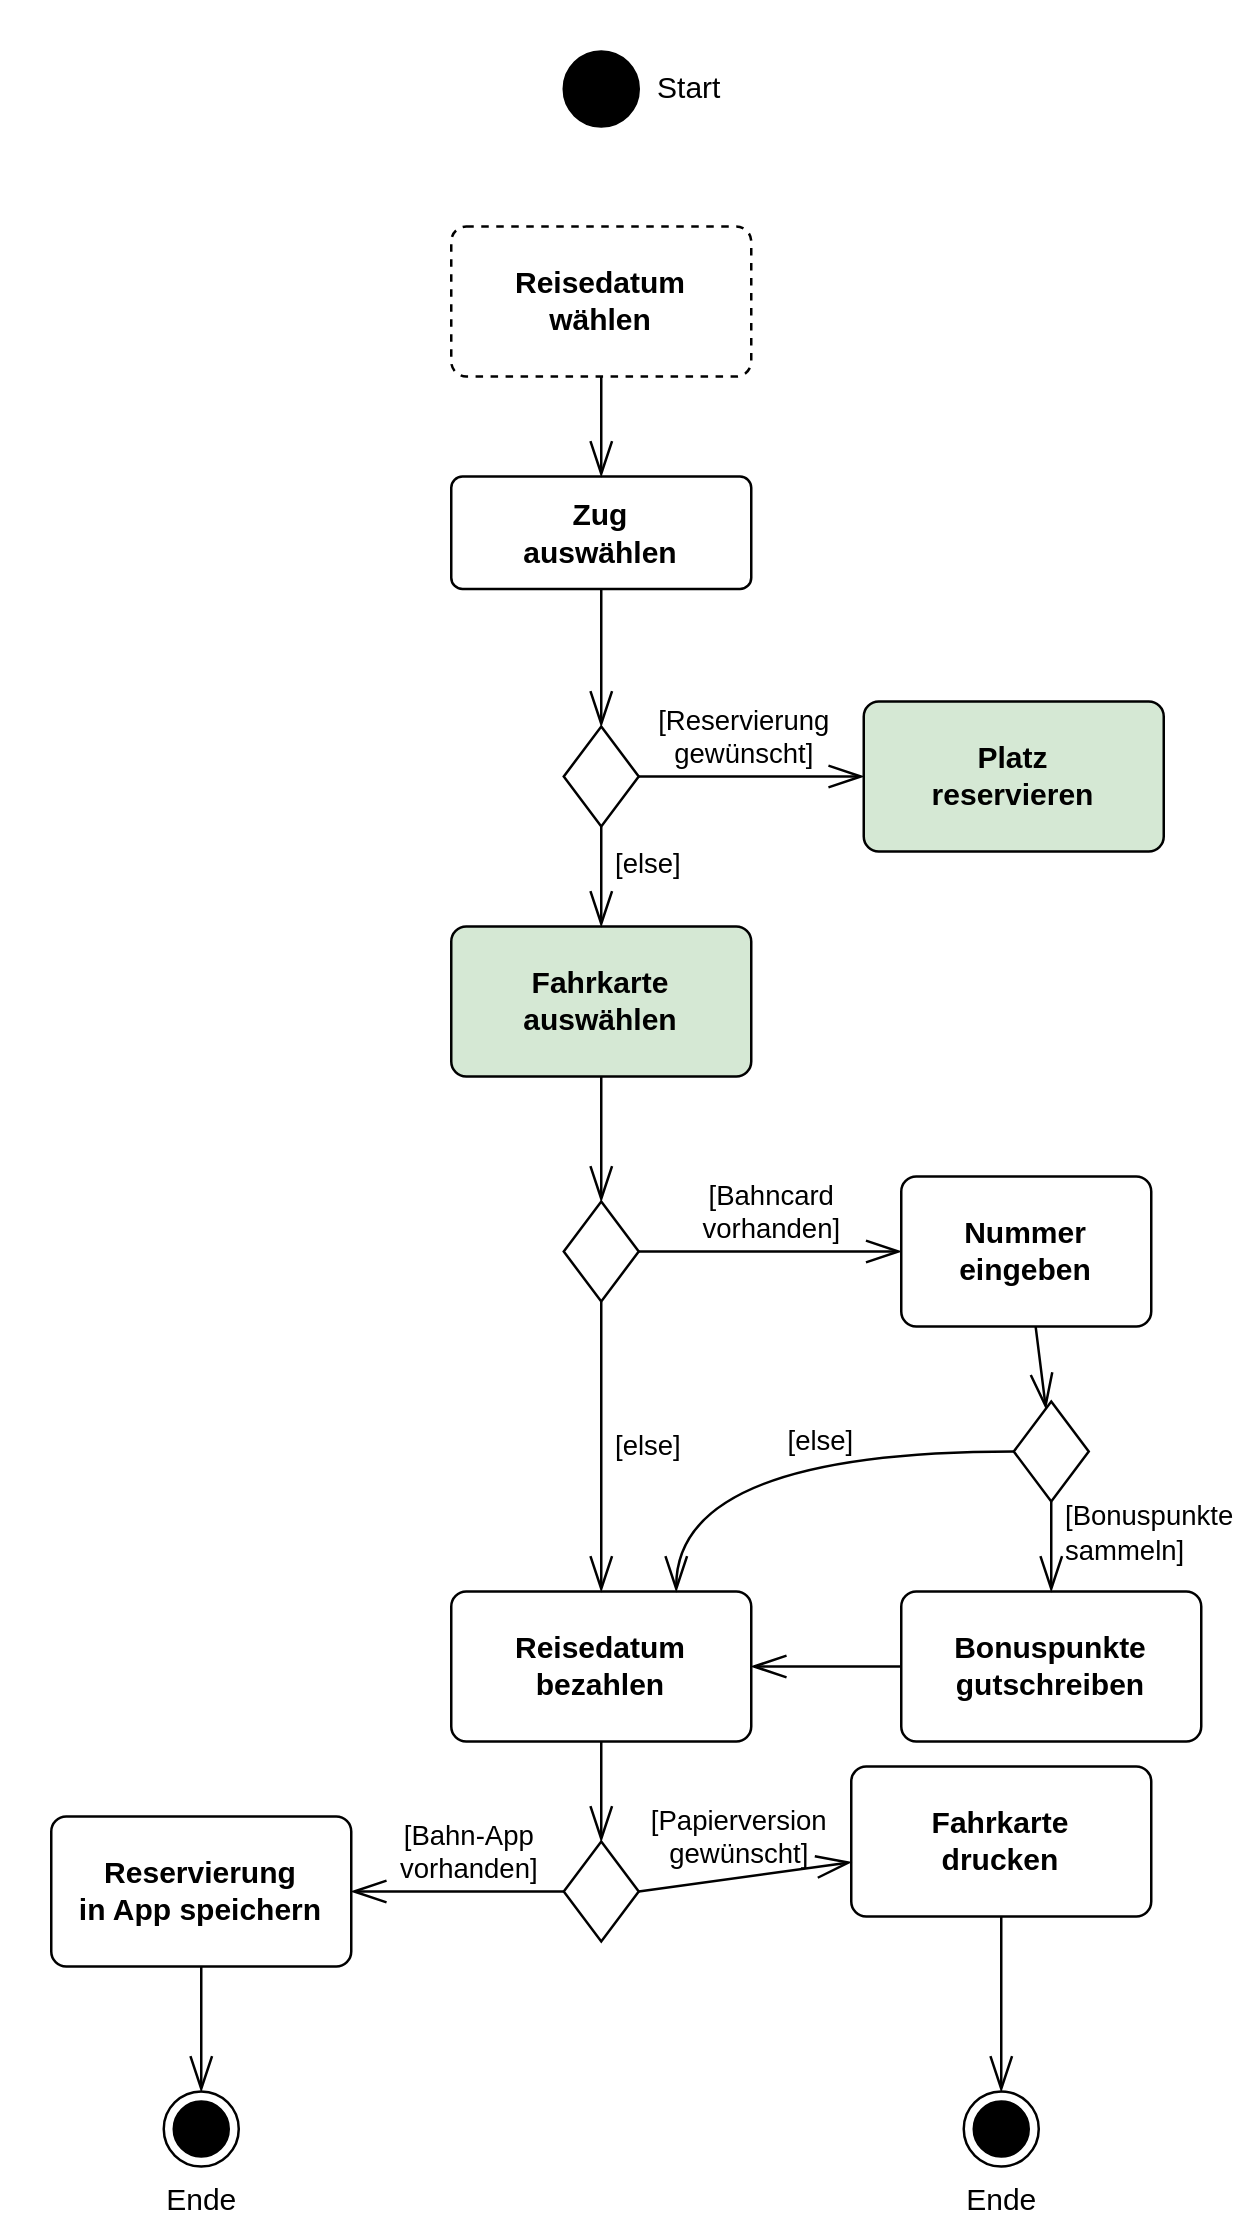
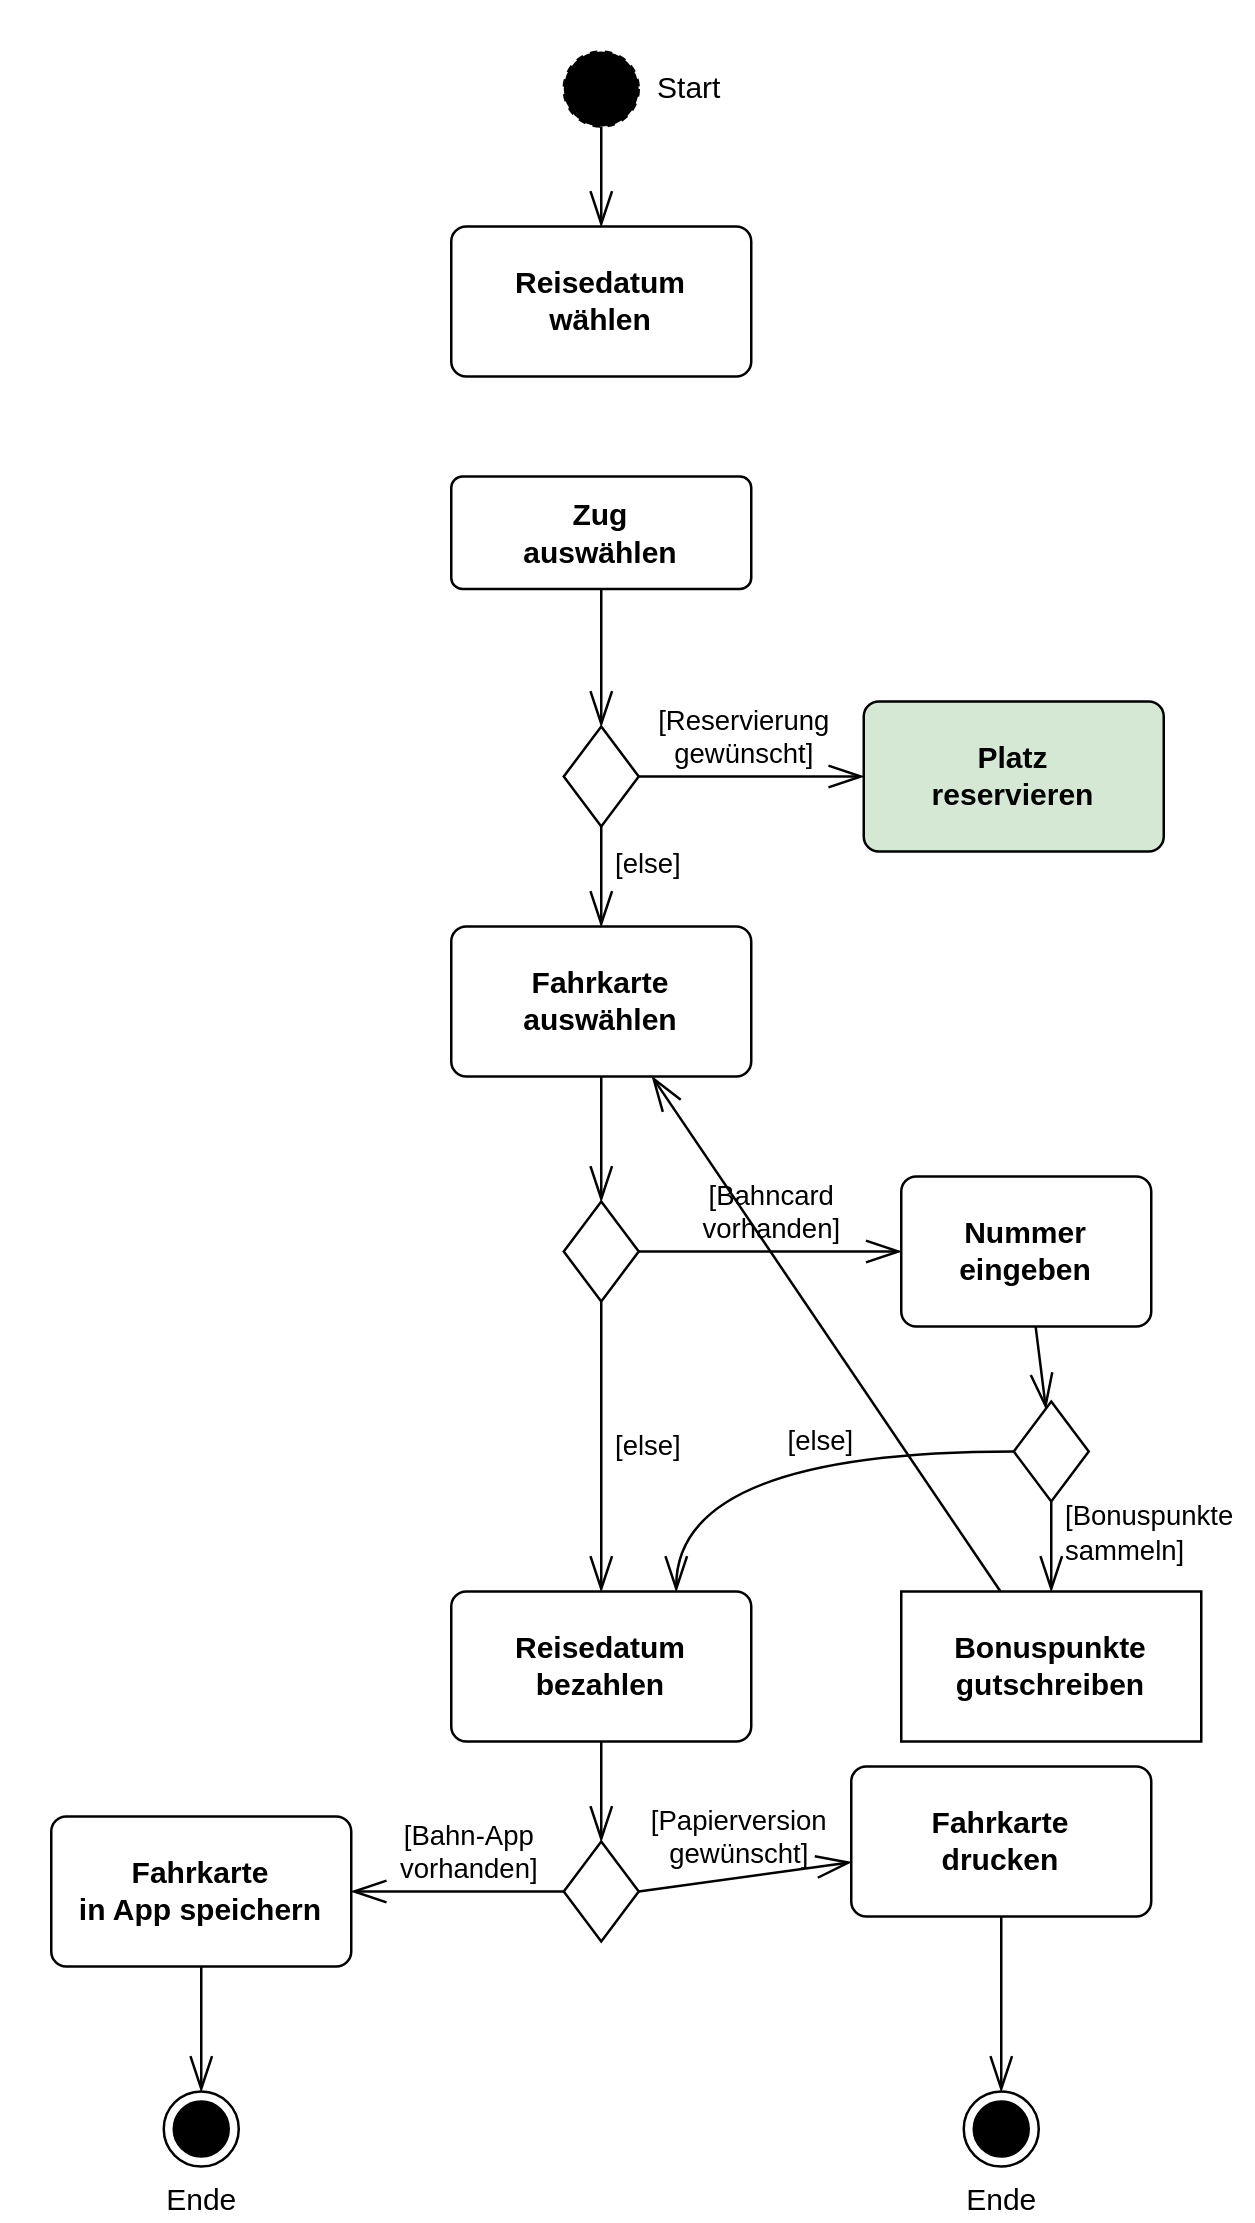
node "Start": style solid -> dashed
edge "Start" -> "Reisedatum wählen": added
node "Reisedatum wählen": style dashed -> solid
edge "Reisedatum wählen" -> "Zug auswählen": removed
node "Fahrkarte auswählen": fillcolor #d5e8d4 -> #ffffff
edge "Bonuspunkte gutschreiben" -> "Reisedatum bezahlen": now "Bonuspunkte gutschreiben" -> "Fahrkarte auswählen"
node "Bonuspunkte gutschreiben": shape rounded rectangle -> rectangle
node "Reservierung in App speichern": label "Reservierung in App speichern" -> "Fahrkarte in App speichern"
